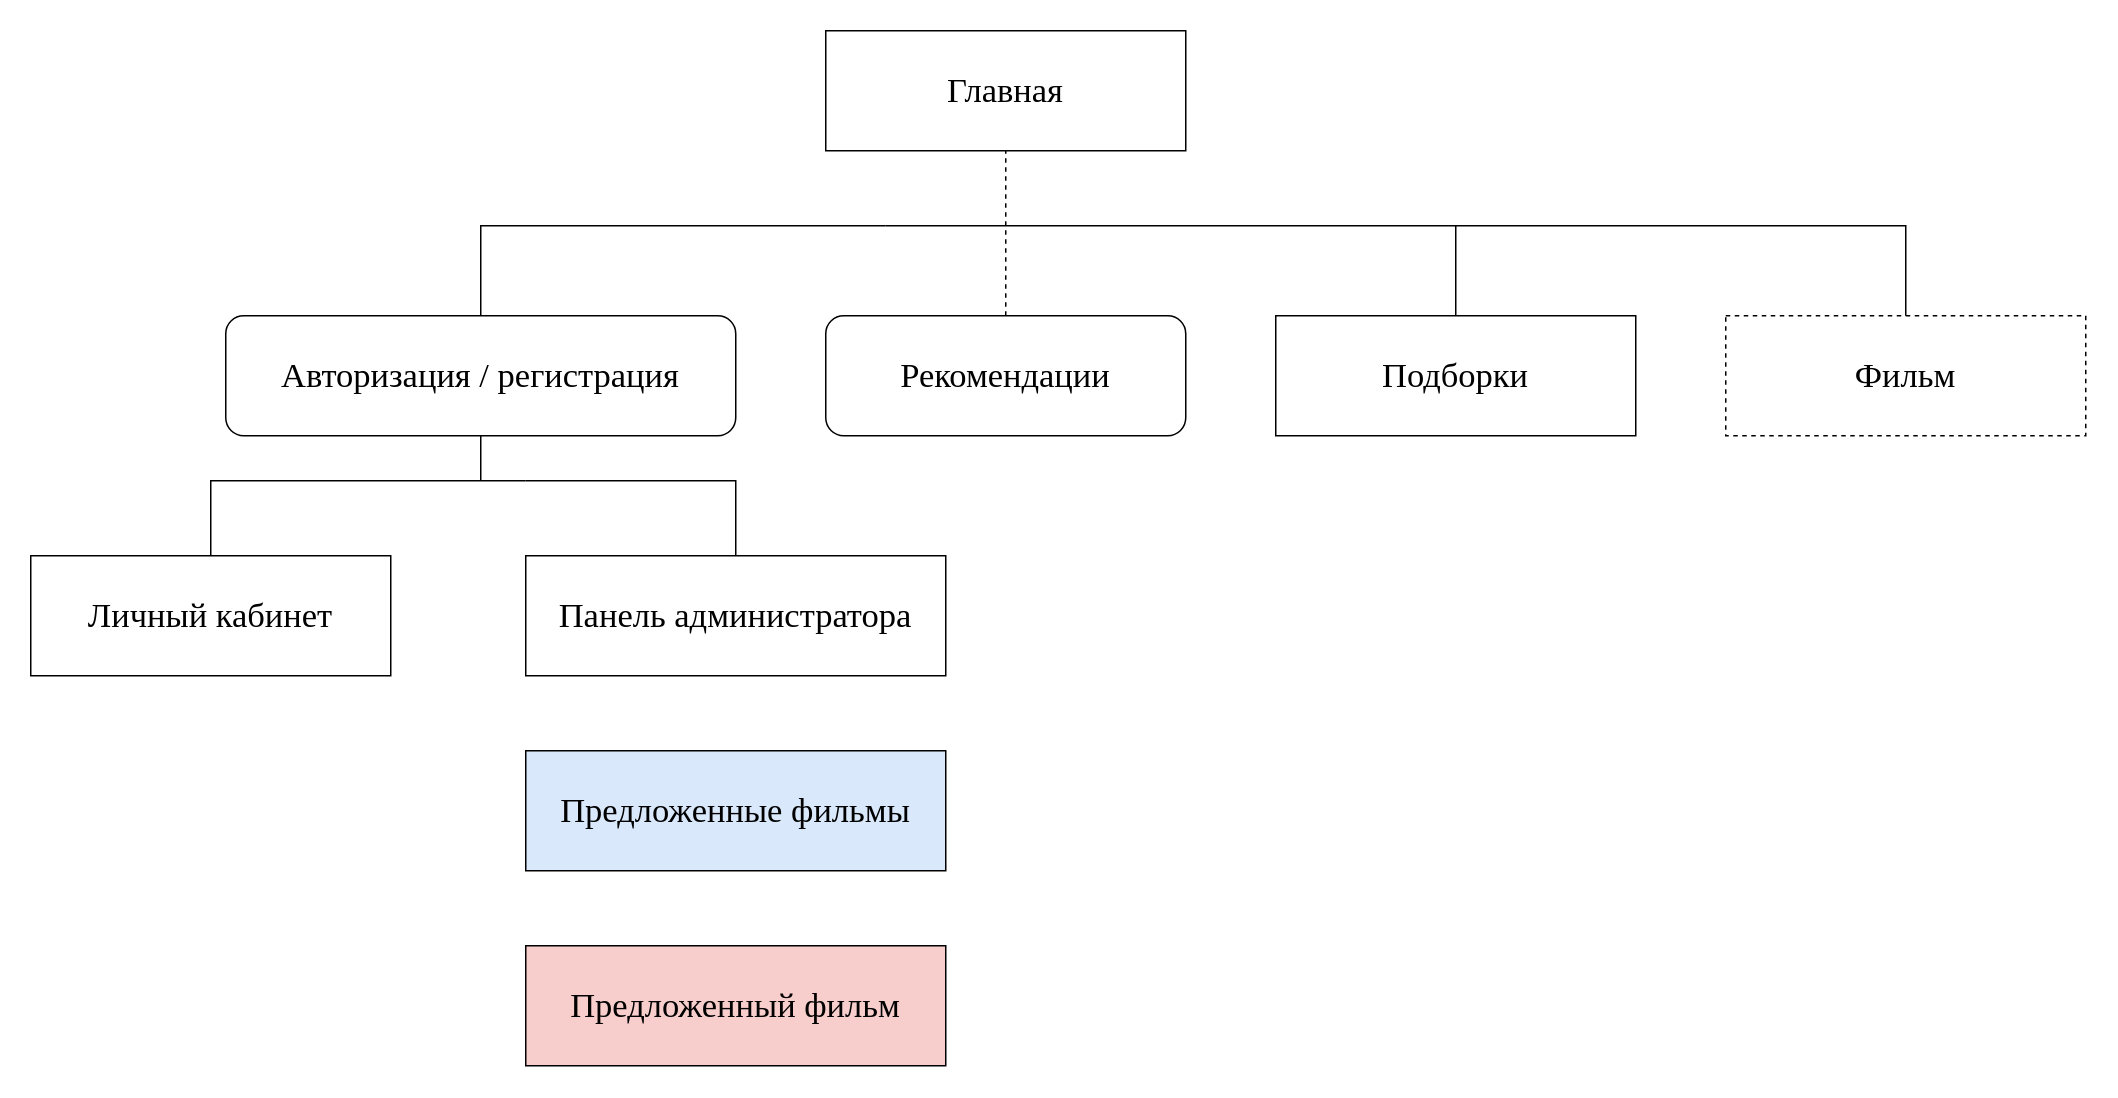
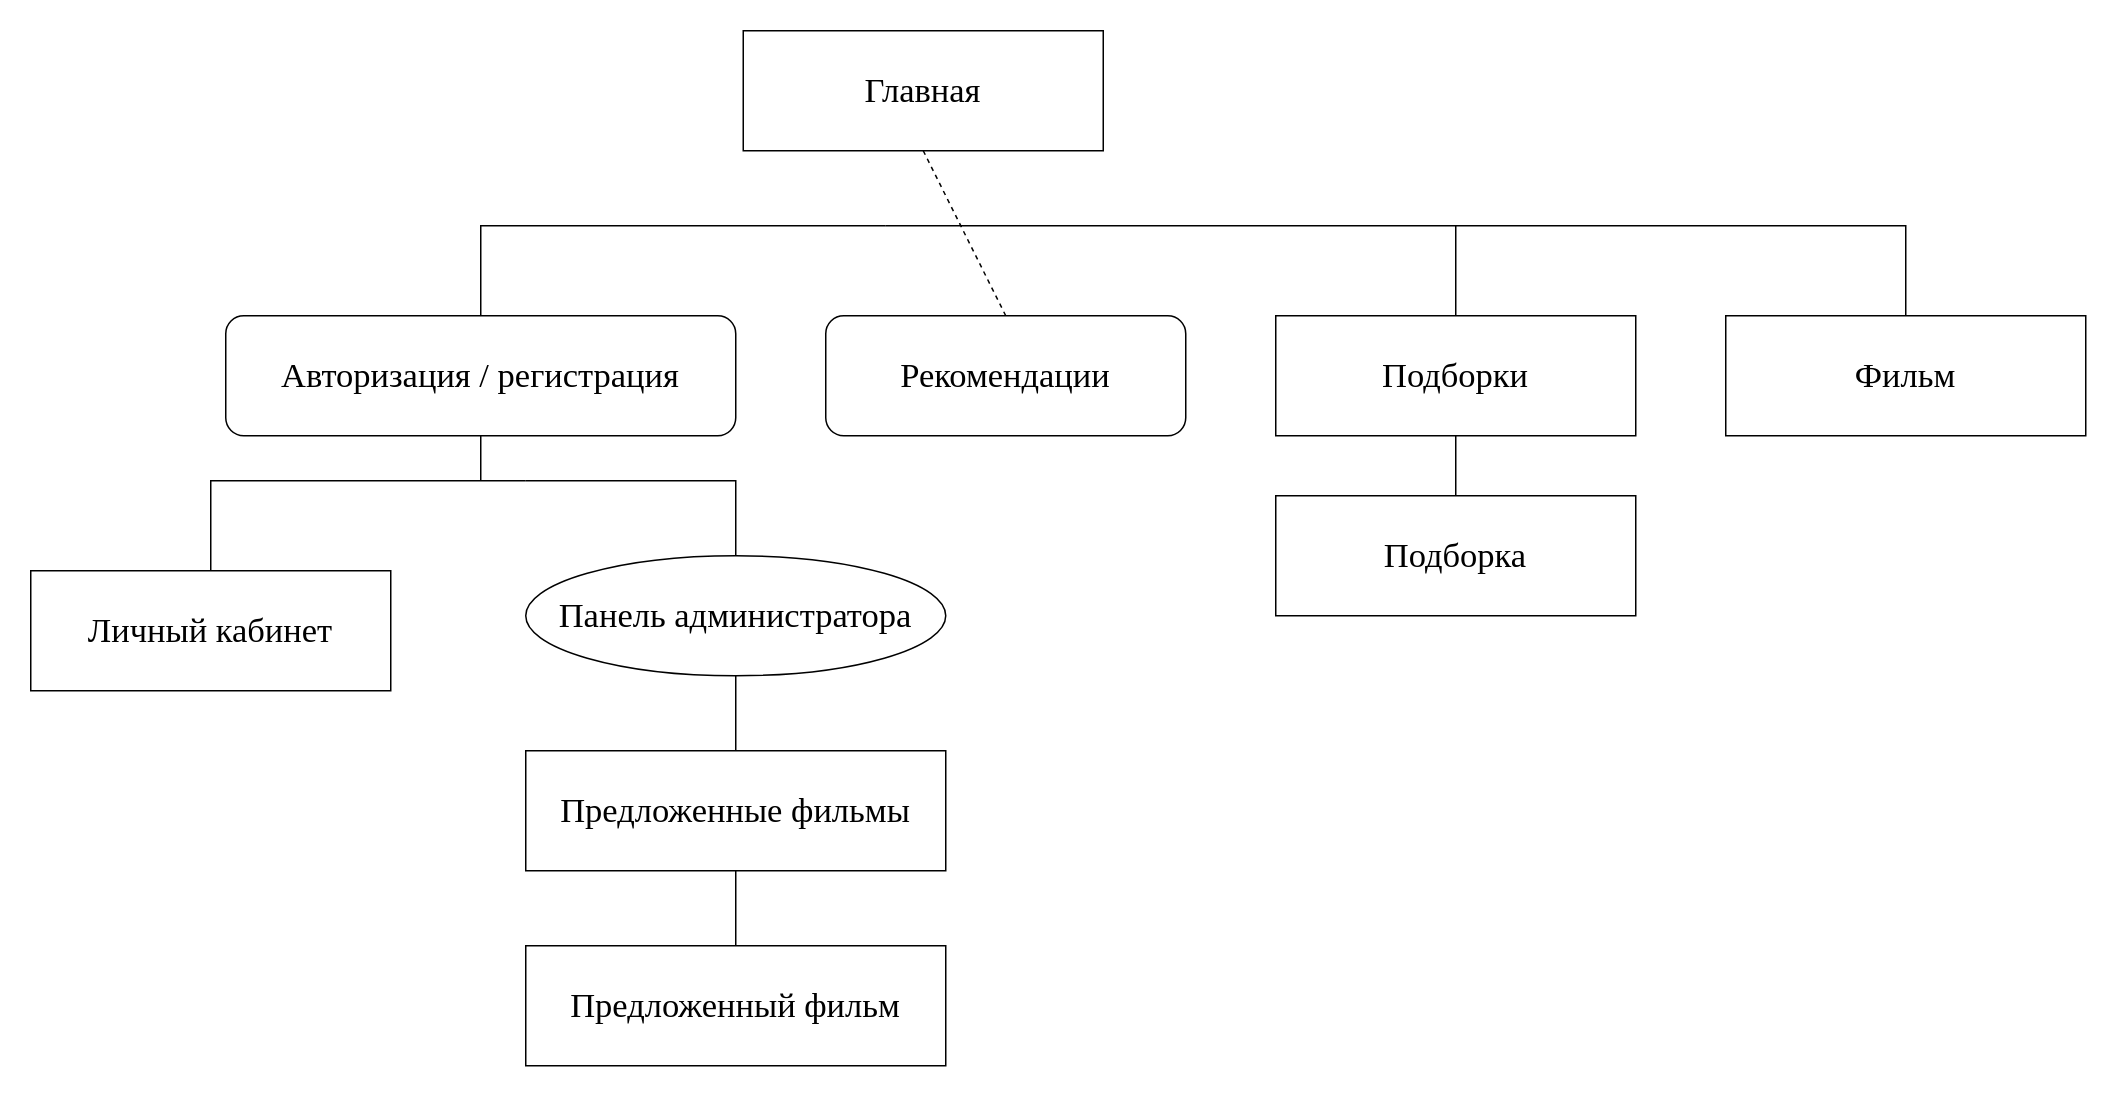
node "Главная": moved (1006, 91) -> (923, 91)
node "Фильм": style dashed -> solid
edge "Подборки" -- "Подборка": added
node "Подборка": added
node "Личный кабинет": moved (211, 616) -> (211, 631)
node "Панель администратора": shape rectangle -> ellipse
edge "Панель администратора" -- "Предложенные фильмы": added
node "Предложенные фильмы": fillcolor #dae8fc -> #ffffff
edge "Предложенные фильмы" -- "Предложенный фильм": added
node "Предложенный фильм": fillcolor #f8cecc -> #ffffff
